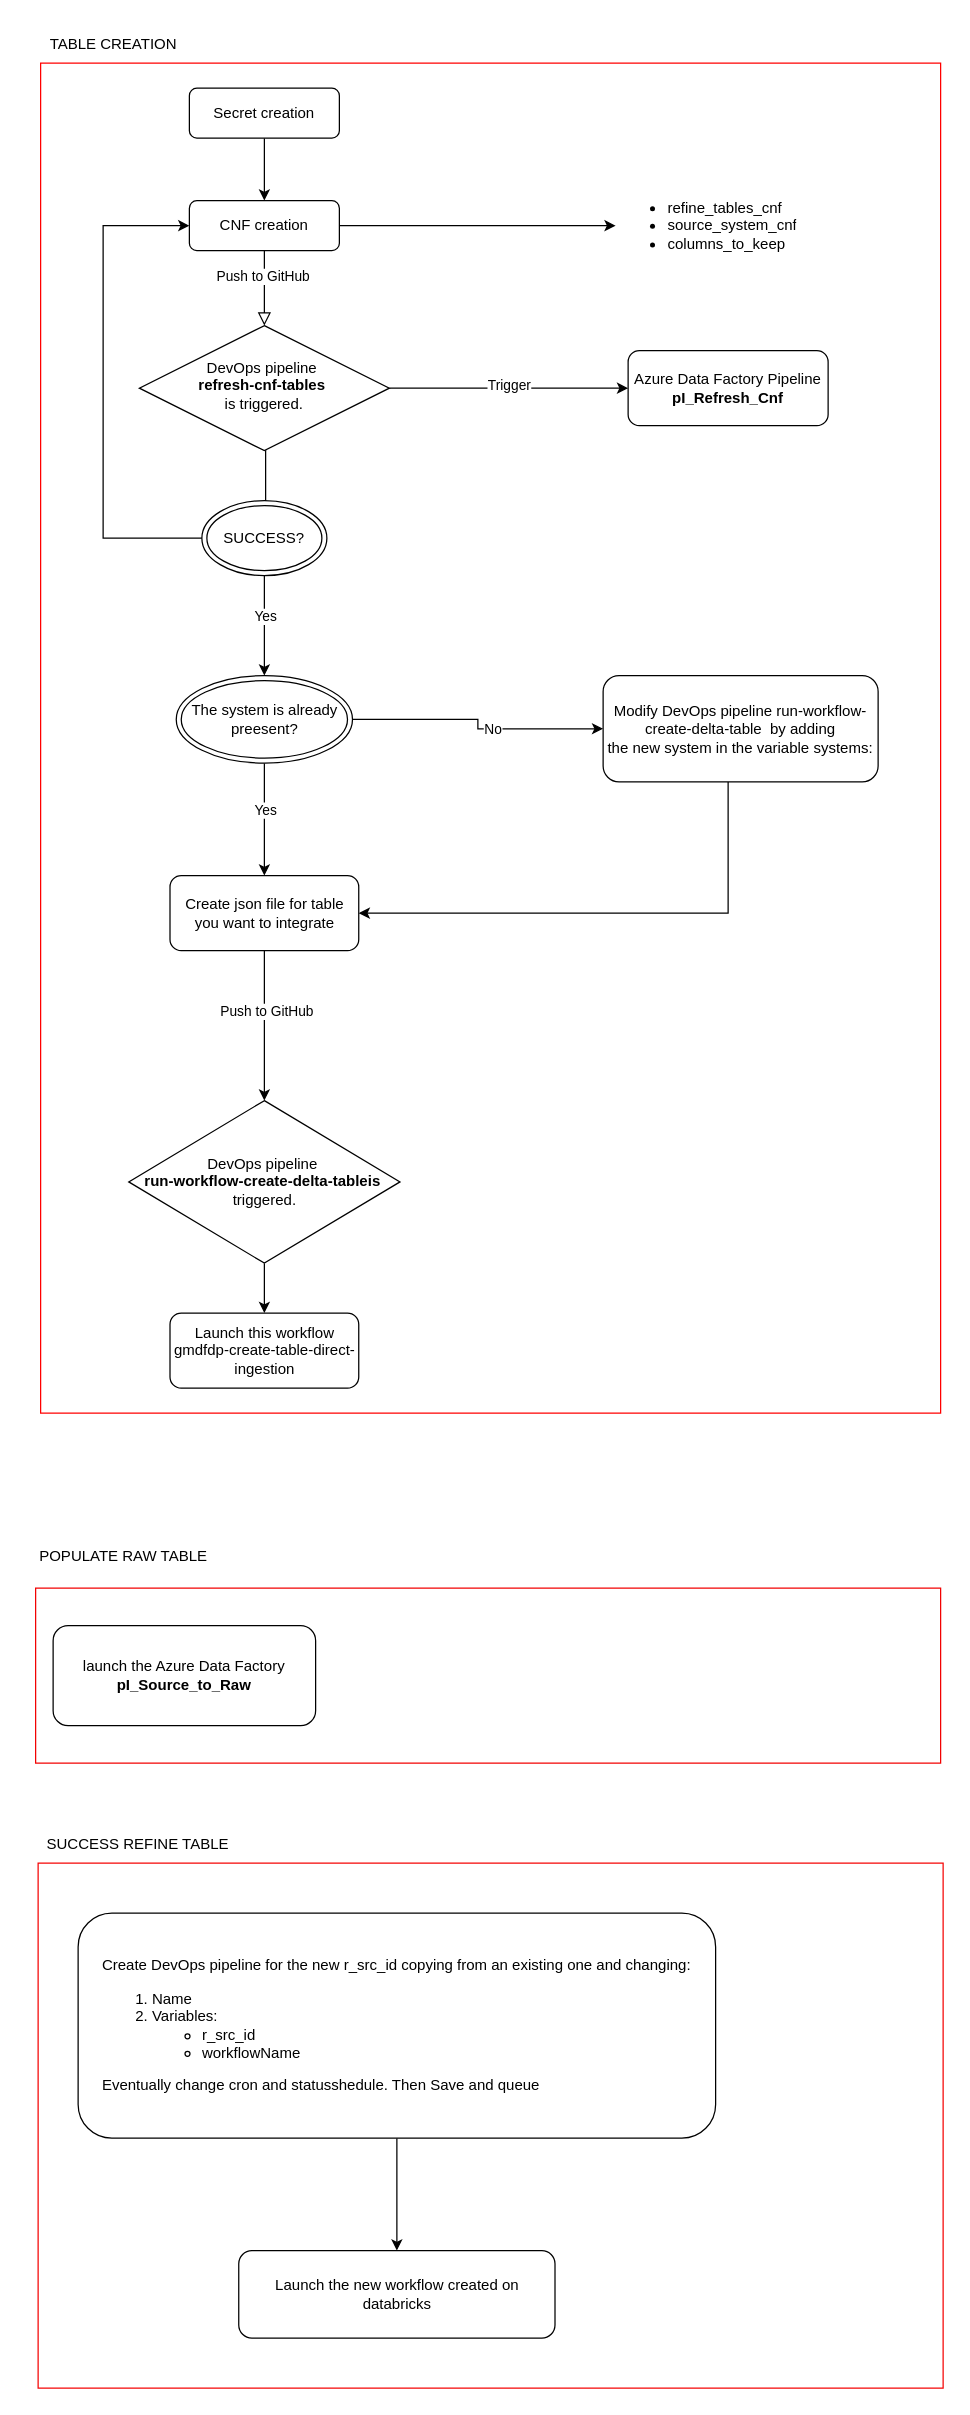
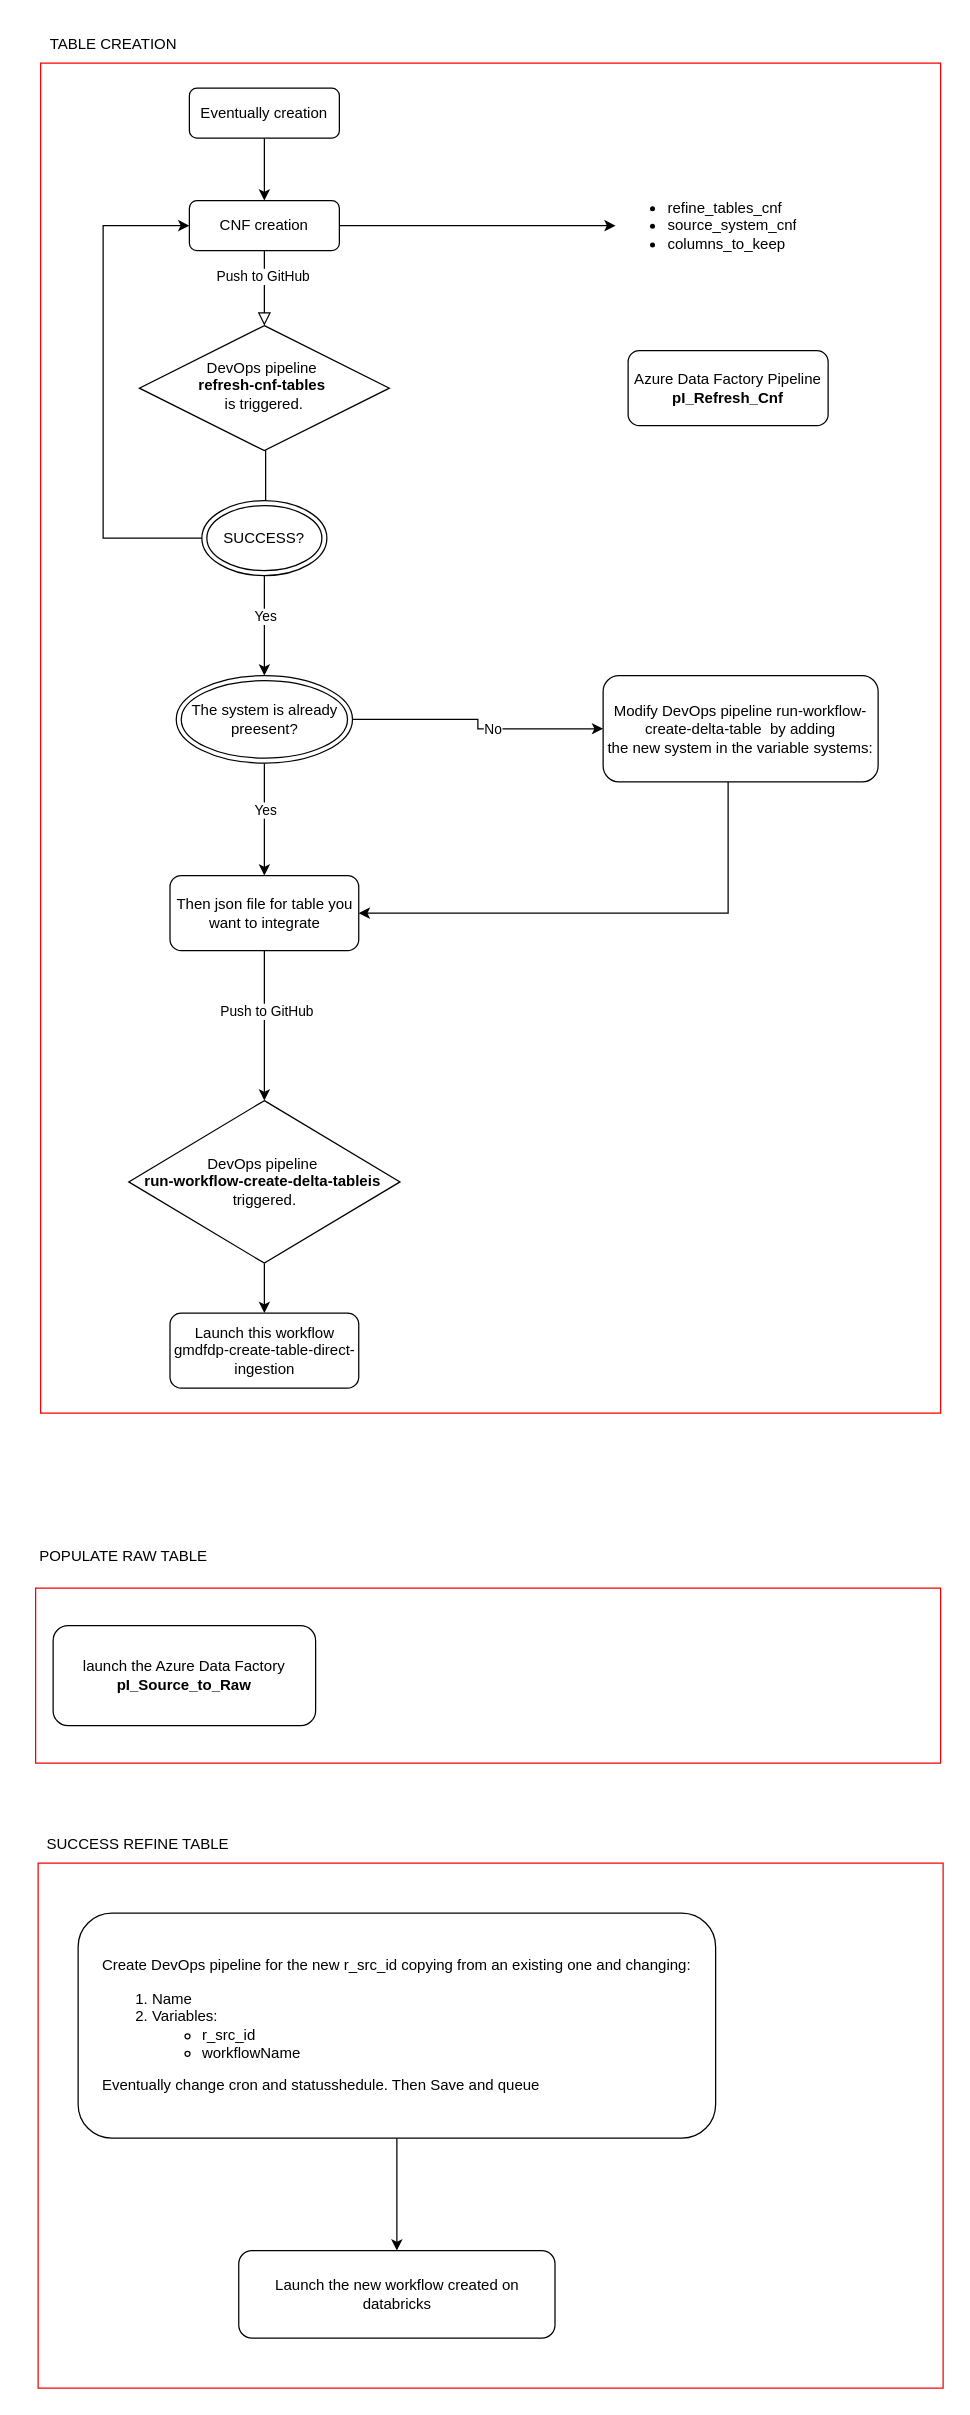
node "Secret creation": label "Secret creation" -> "Eventually creation"
edge "DevOps pipeline refresh-cnf-tables is triggered." -> "Azure Data Factory Pipeline pI_Refresh_Cnf": removed, label "Trigger"
node "Create json file for table you want to integrate": label "Create json file for table you want to integrate" -> "Then json file for table you want to integrate"
